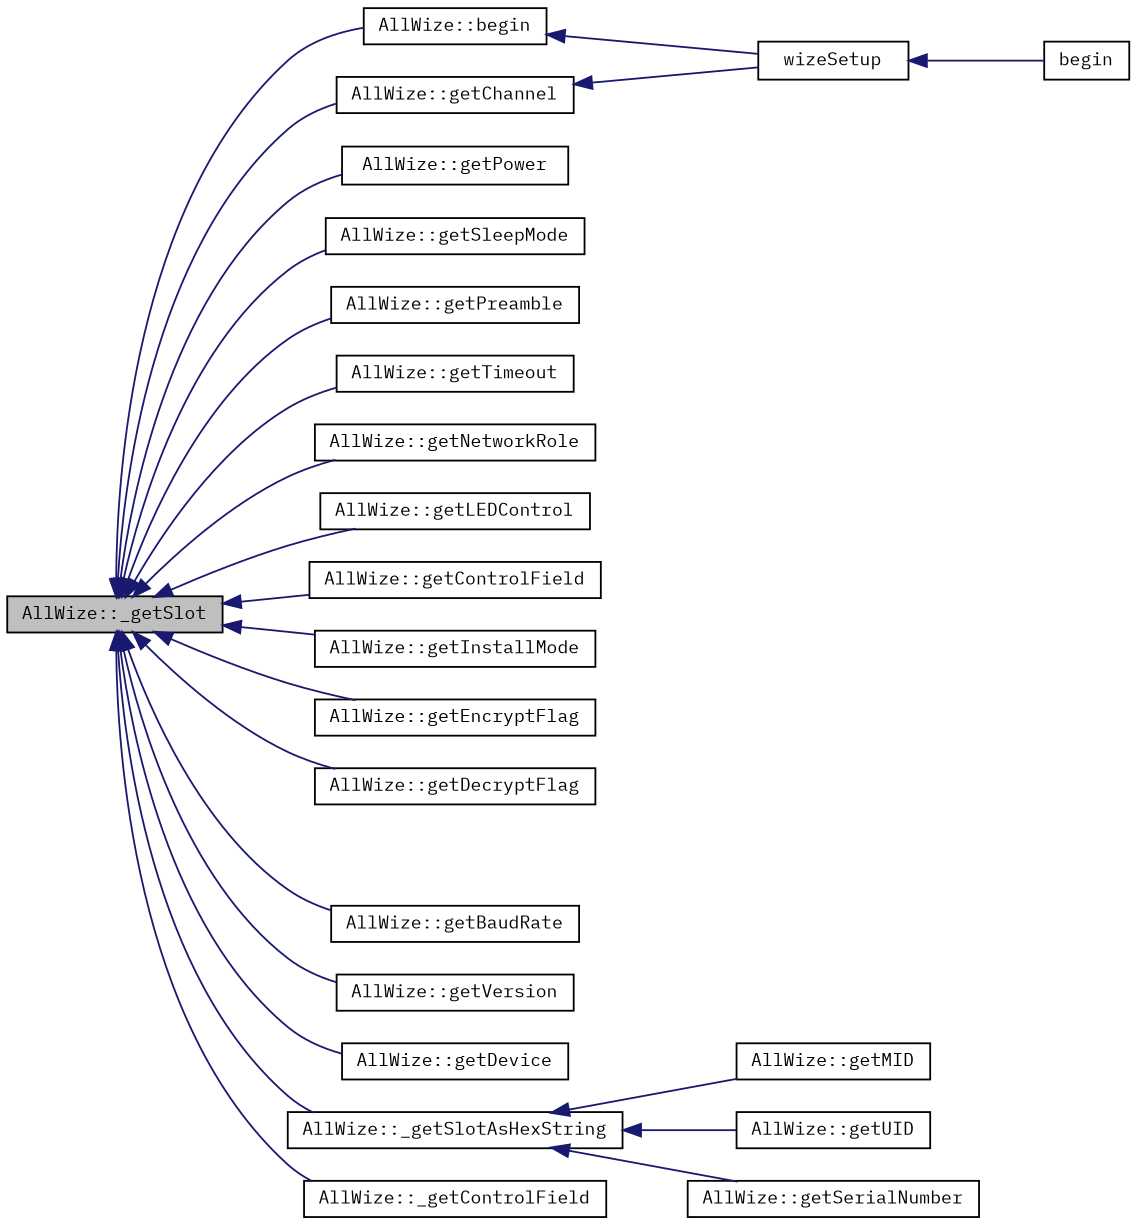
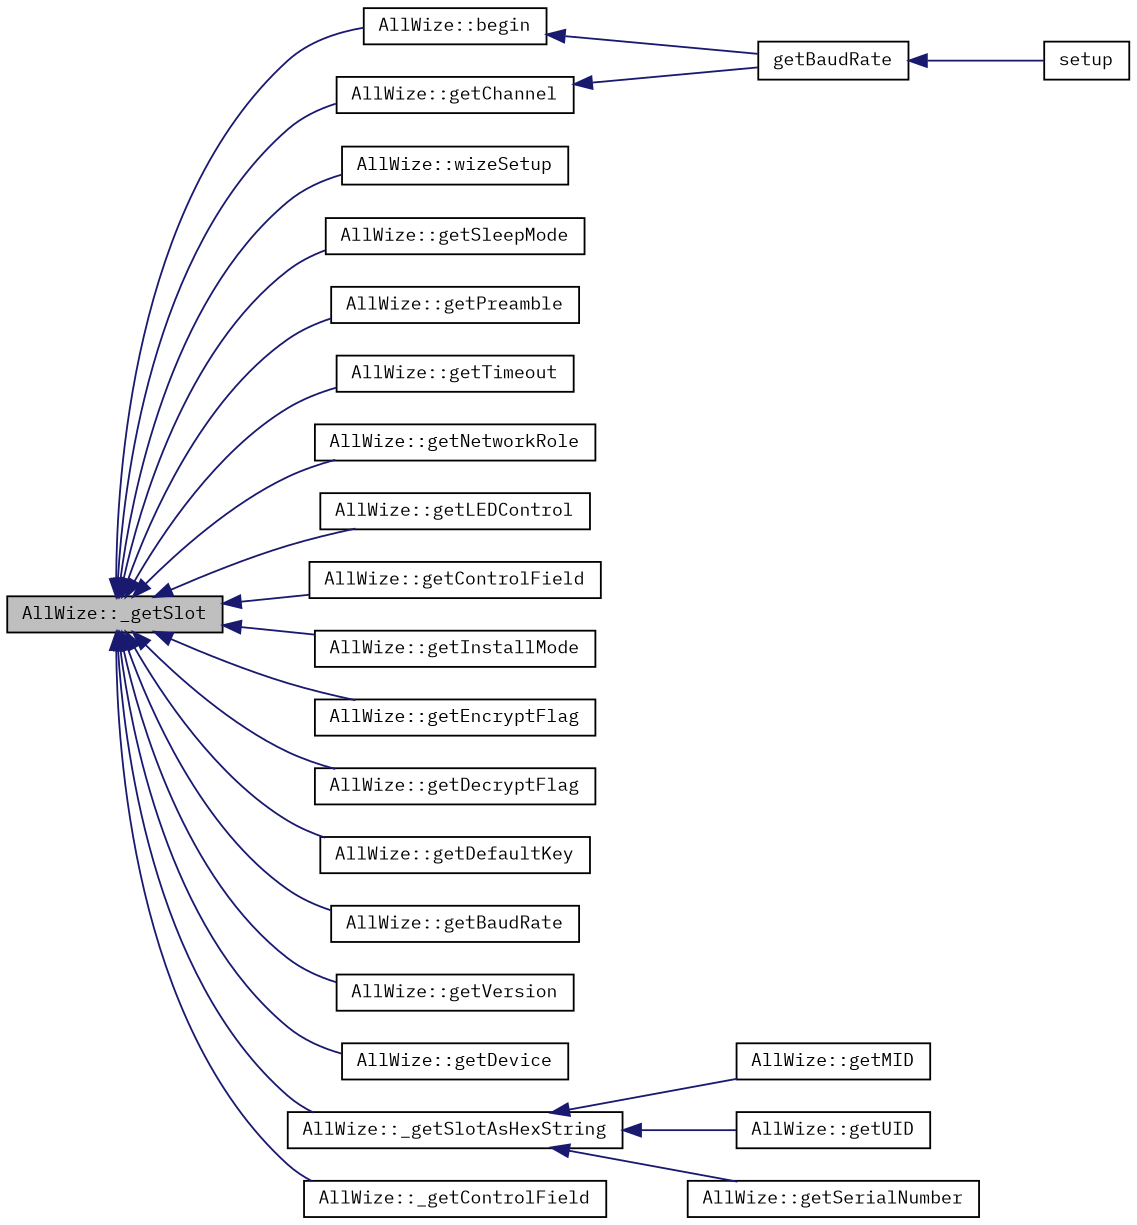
node "wizeSetup": label "wizeSetup" -> "getBaudRate"
node "begin": label "begin" -> "setup"
node "AllWize::getPower": label "AllWize::getPower" -> "AllWize::wizeSetup"
node "AllWize::getDefaultKey": added
